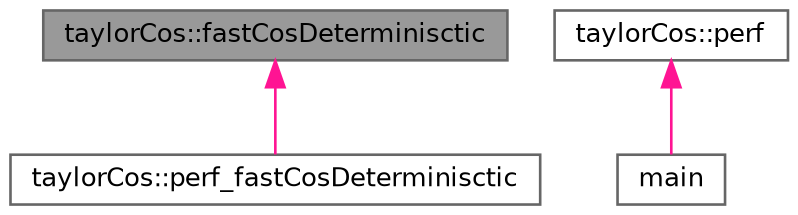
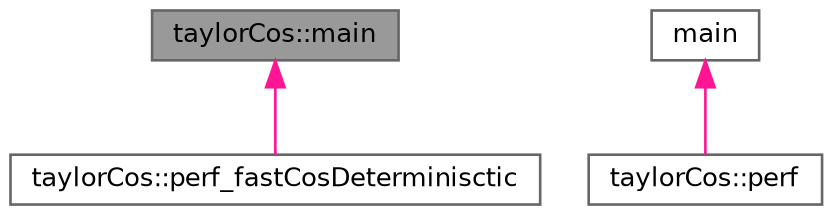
node "taylorCos::fastCosDeterminisctic": label "taylorCos::fastCosDeterminisctic" -> "taylorCos::main"
edge "main" -> "taylorCos::perf": reversed
